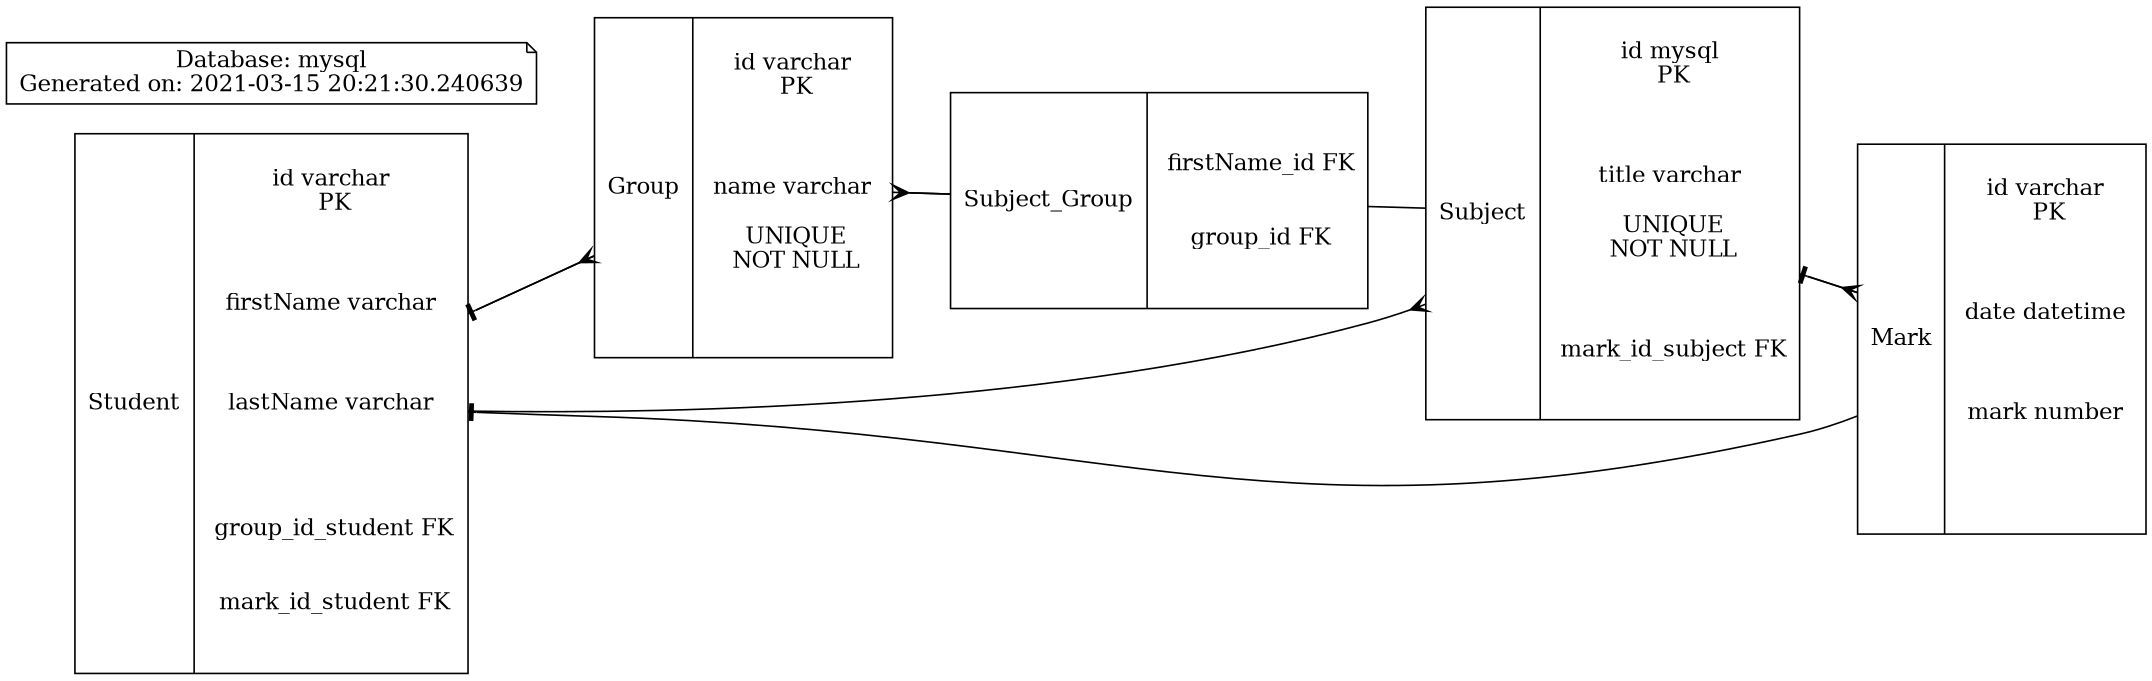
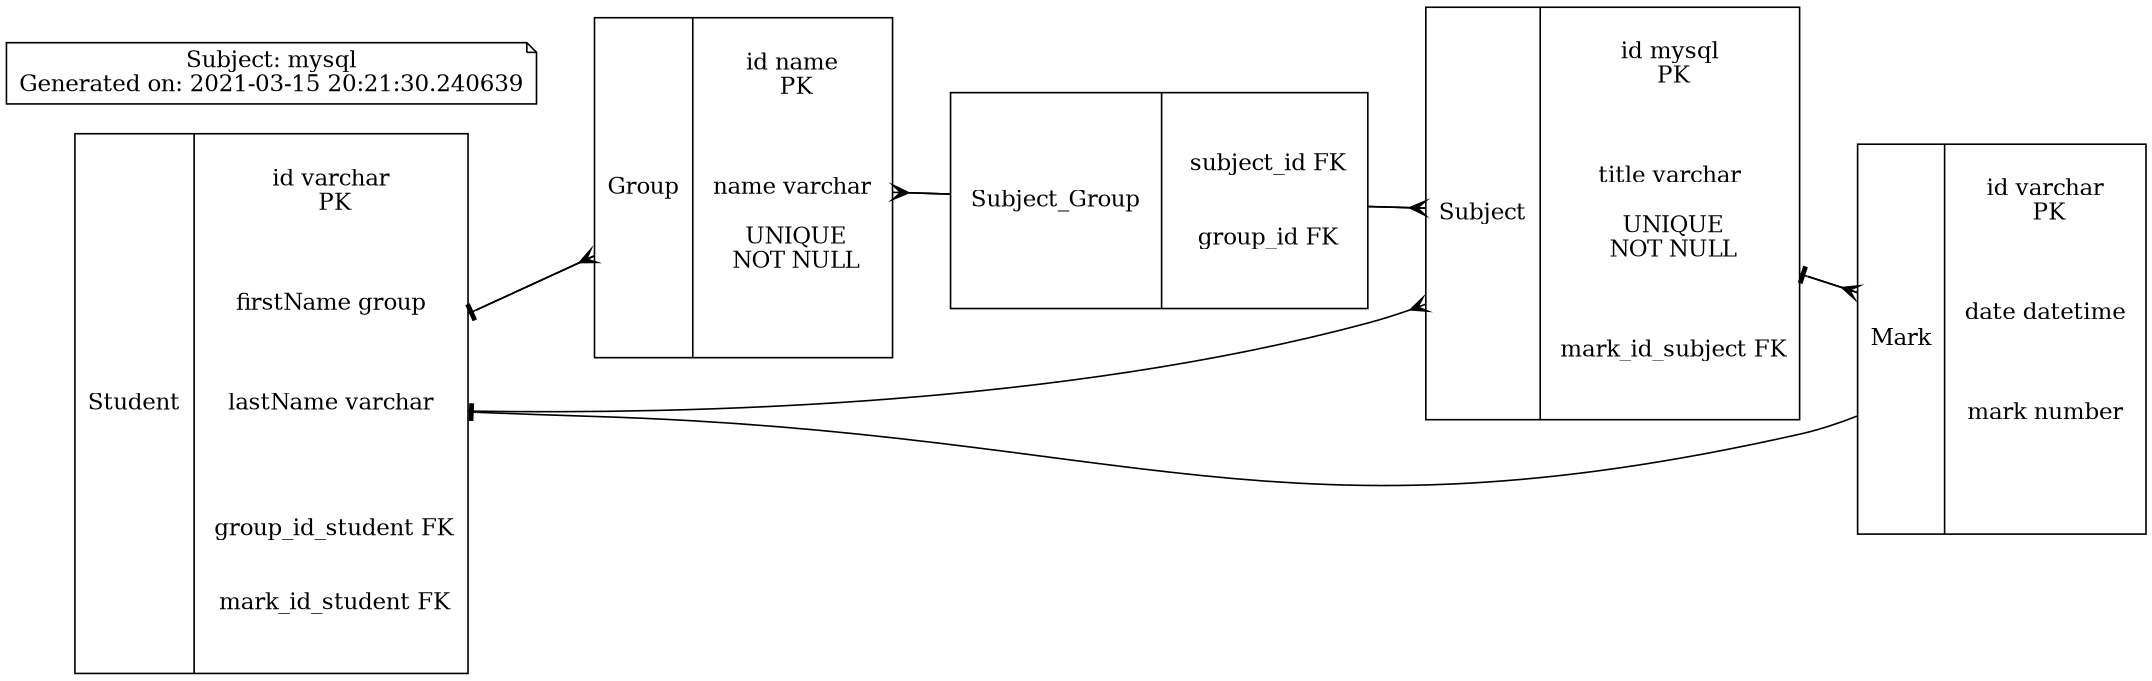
node "Group": text "id varchar" -> "id name"
node "Database: mysql Generated on: 2021-03-15 20:21:30.240639": label "Database: mysql Generated on: 2021-03-15 20:21:30.240639" -> "Subject: mysql Generated on: 2021-03-15 20:21:30.240639"
node "Subject_Group": text "firstName_id FK" -> "subject_id FK"
edge "Subject_Group" -> "Subject": added
node "Student": text "firstName varchar" -> "firstName group"
